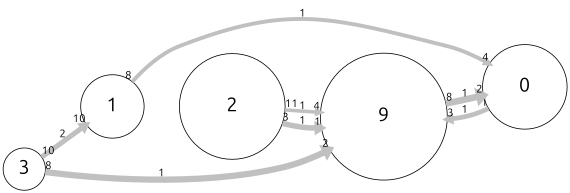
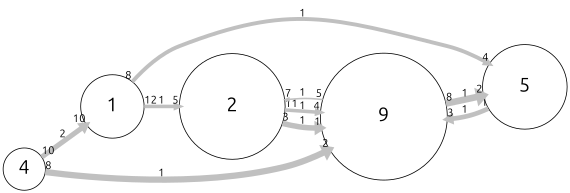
node "0": label "0" -> "5"
edge "9" -> "2": added, label "1"
edge "1" -> "2": added, label "1"
node "3": label "3" -> "4"
